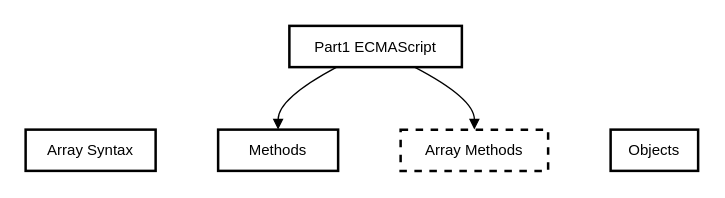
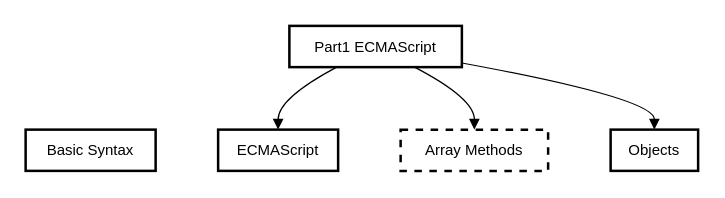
edge "Part1 ECMAScript" -> "Objects": added
node "Array Syntax": label "Array Syntax" -> "Basic Syntax"
node "Methods": label "Methods" -> "ECMAScript"
